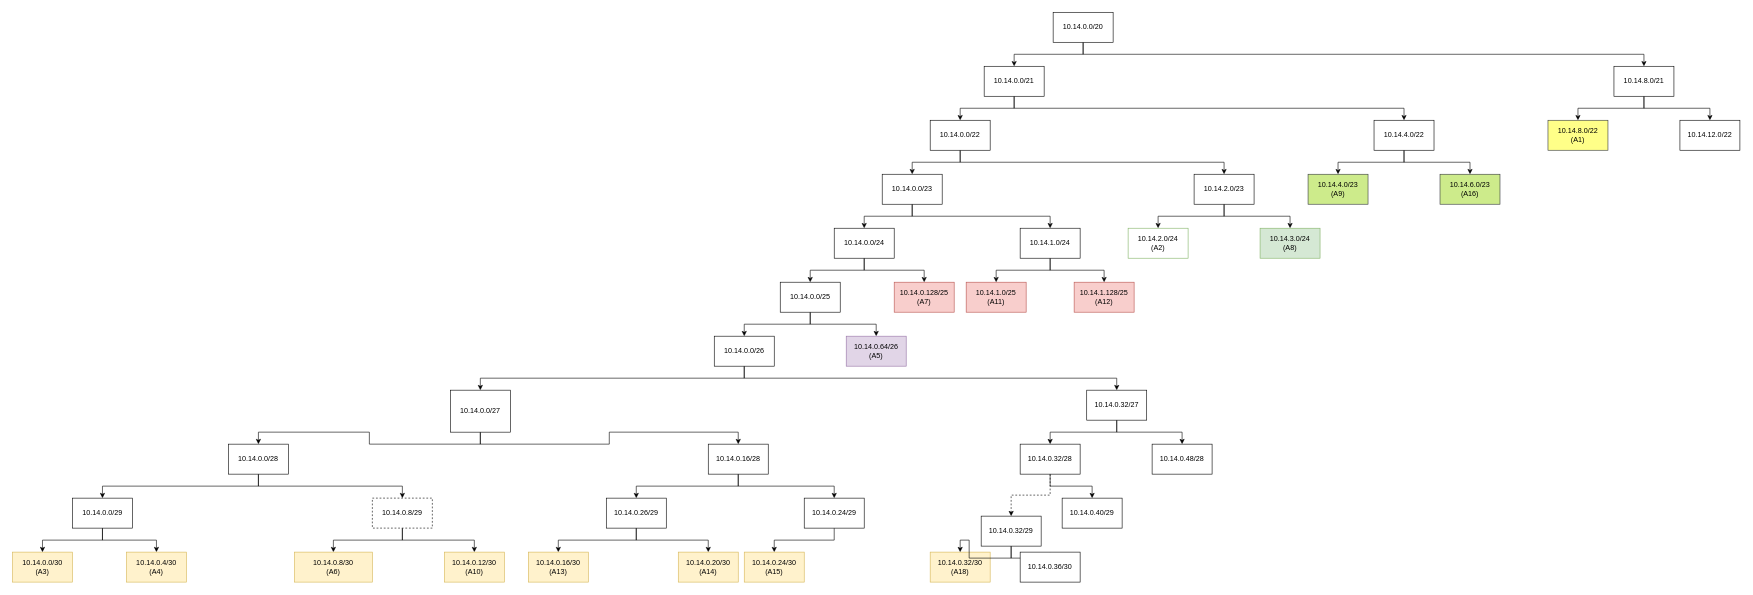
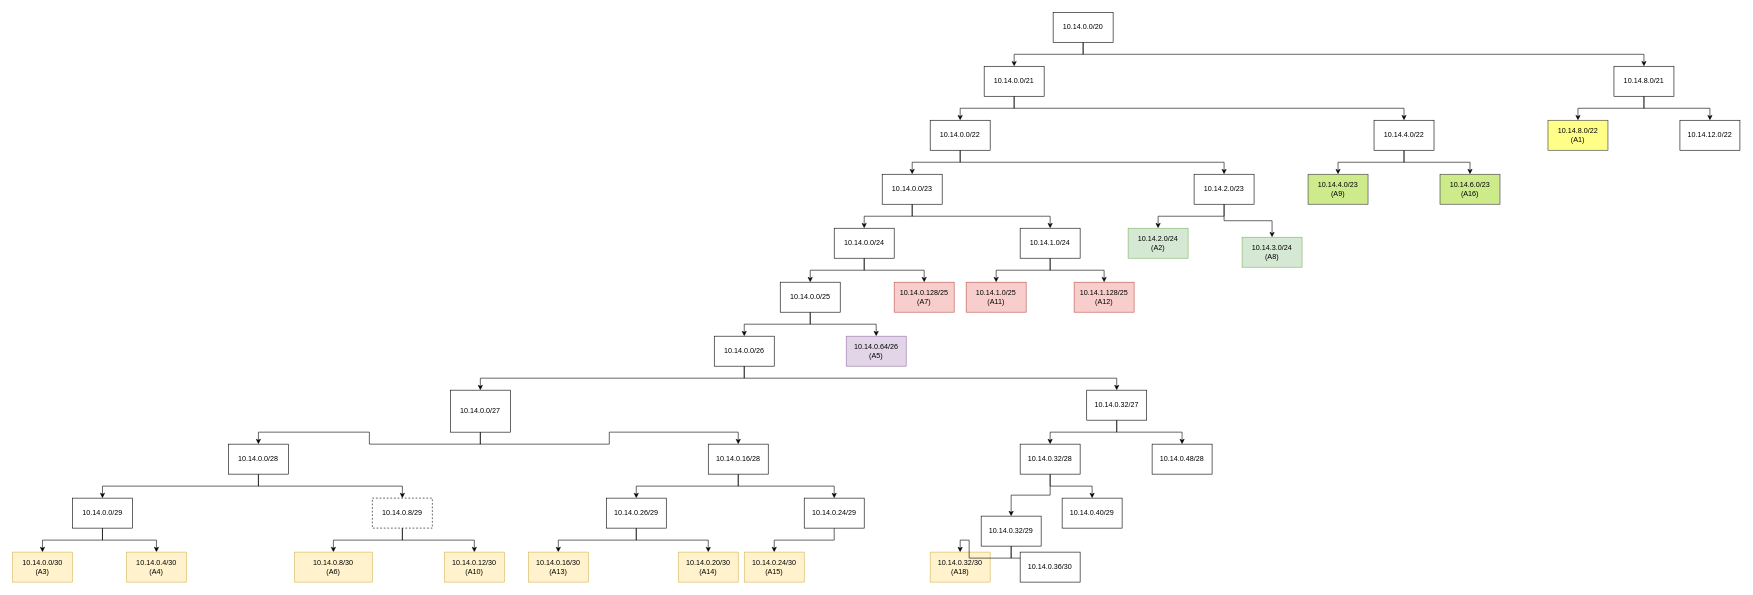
node "10.14.2.0/24 (A2)": fillcolor #ffffff -> #d5e8d4
node "10.14.3.0/24 (A8)": moved (1290, 243) -> (1272, 252)
edge "10.14.0.32/28" -> "10.14.0.32/29": style dashed -> solid
